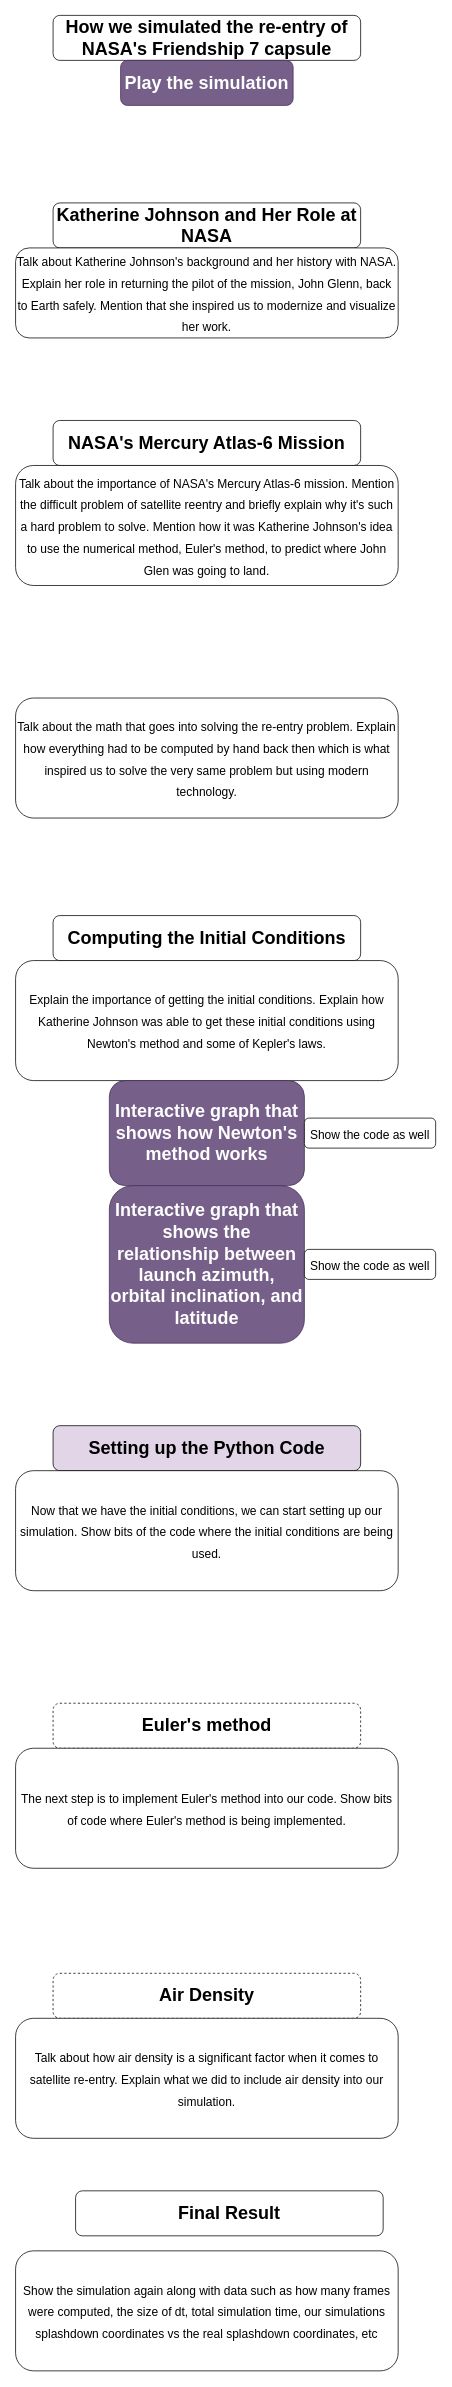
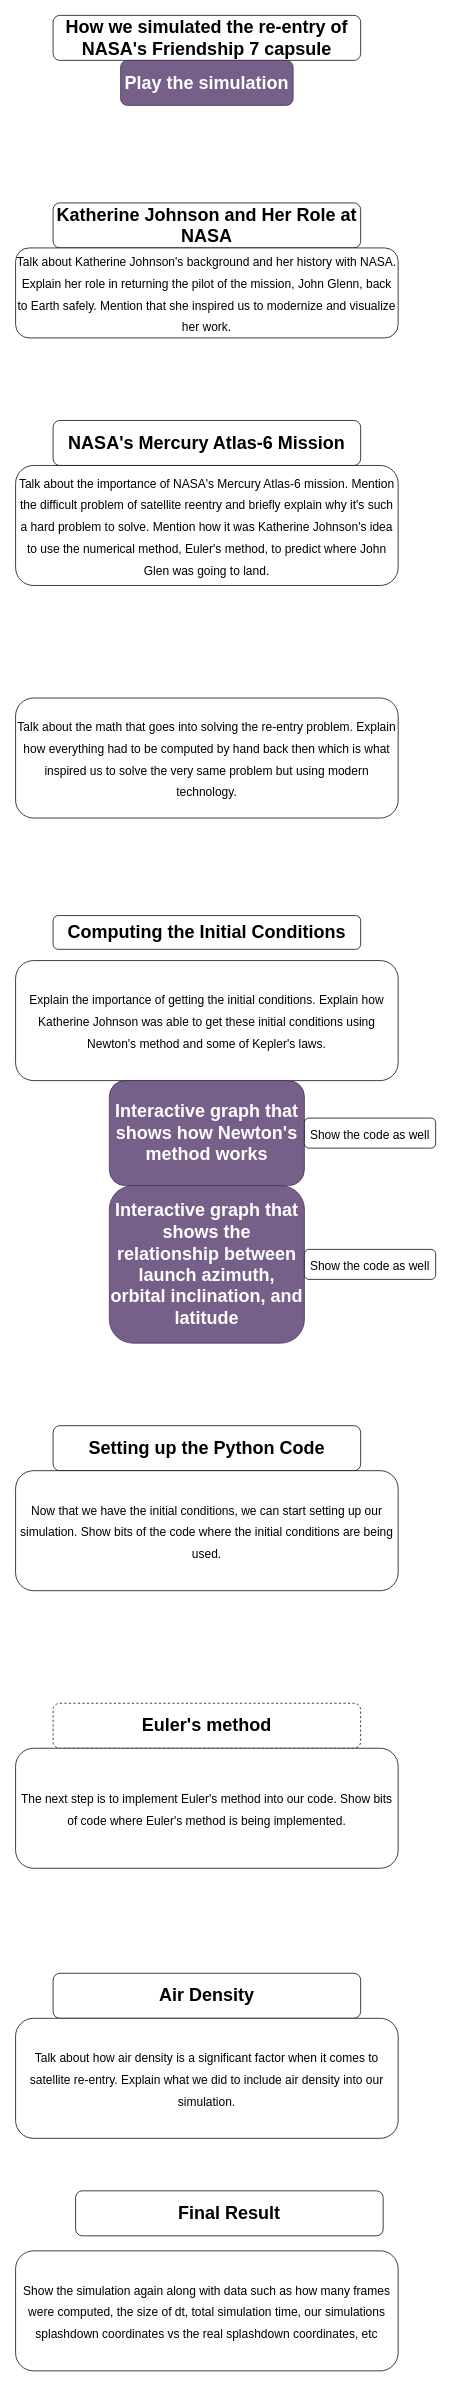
node "Computing the Initial Conditions": size 308x45 -> 308x34
node "Setting up the Python Code": fillcolor #e1d5e7 -> #ffffff
node "Air Density": style dashed -> solid
